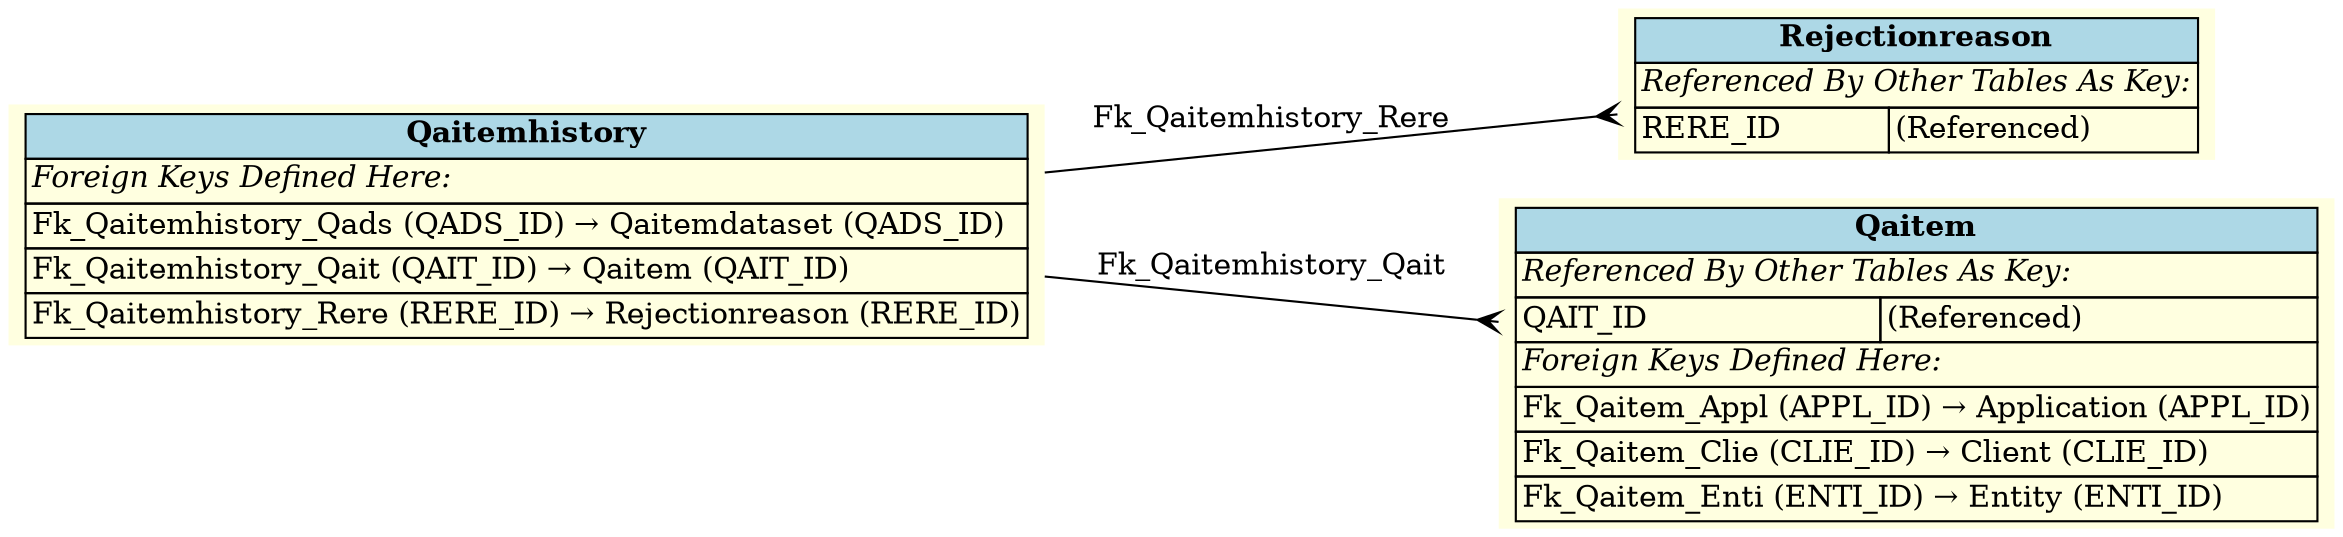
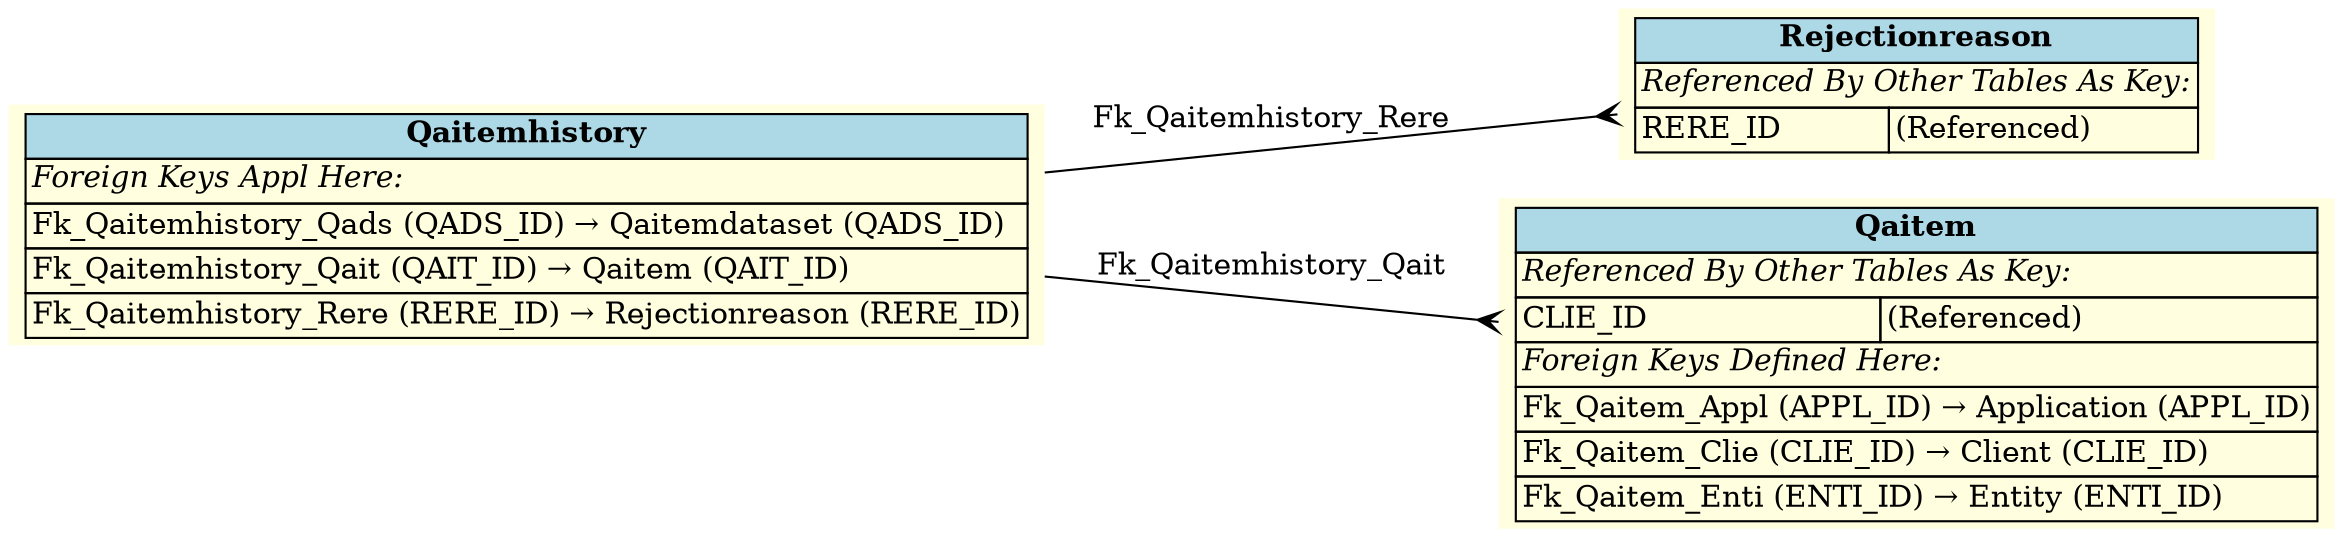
node "Qaitemhistory": text "Foreign Keys Defined Here:" -> "Foreign Keys Appl Here:"
node "Qaitem": text "QAIT_ID" -> "CLIE_ID"
